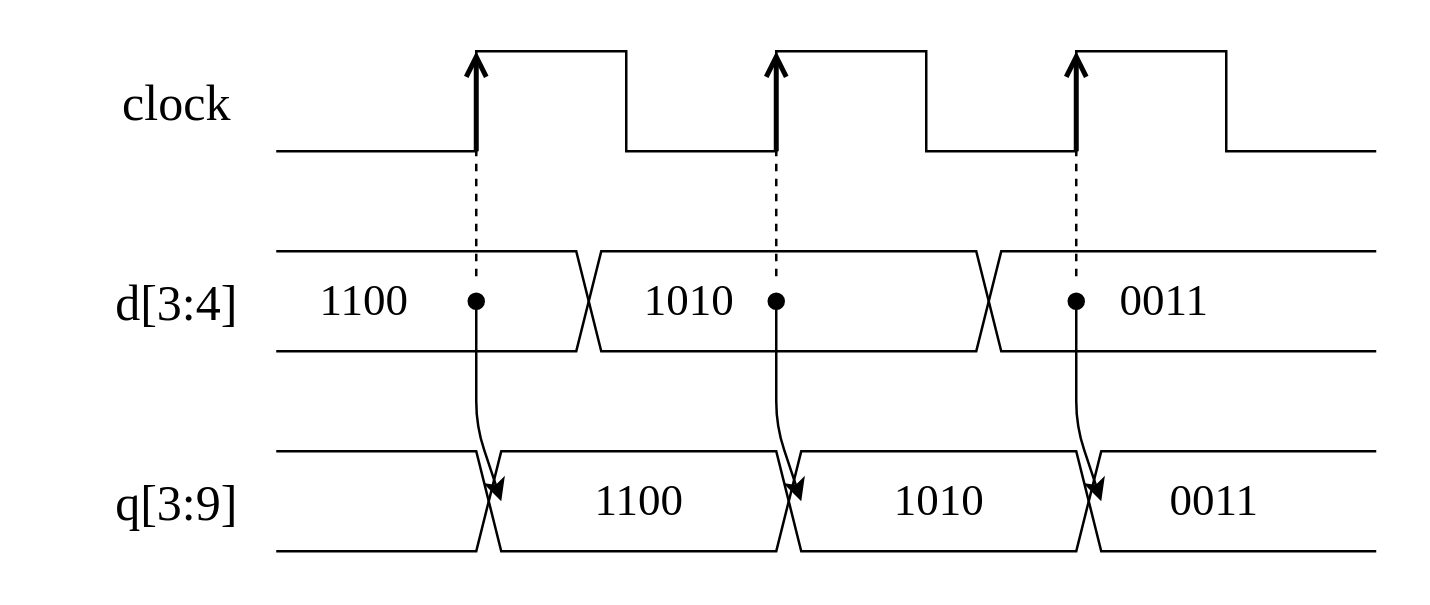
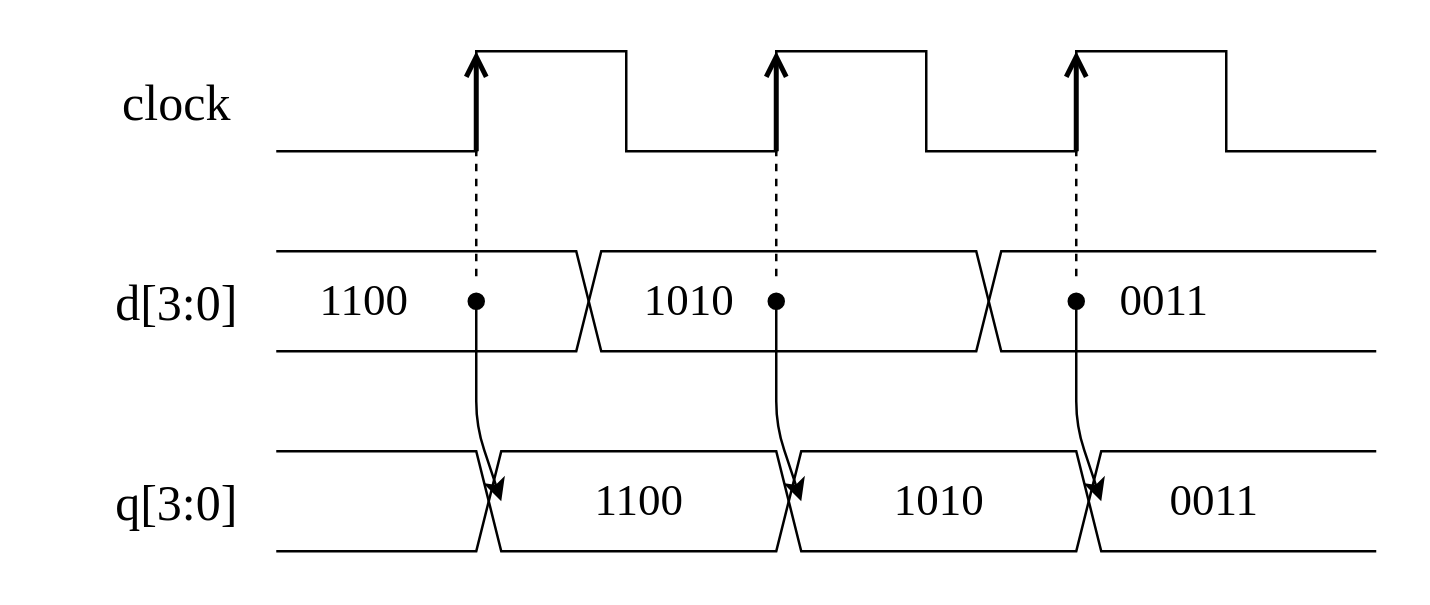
node "d[3:4]": label "d[3:4]" -> "d[3:0]"
node "q[3:9]": label "q[3:9]" -> "q[3:0]"
